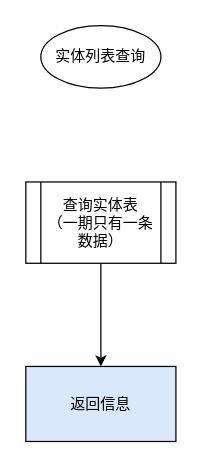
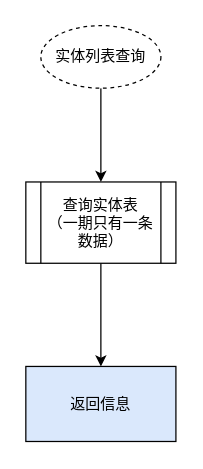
node "实体列表查询": style solid -> dashed
edge "实体列表查询" -> "查询实体表 （一期只有一条数据）": added
